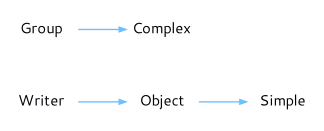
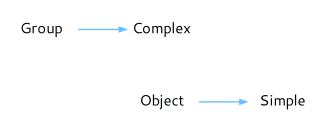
node "Writer": removed
